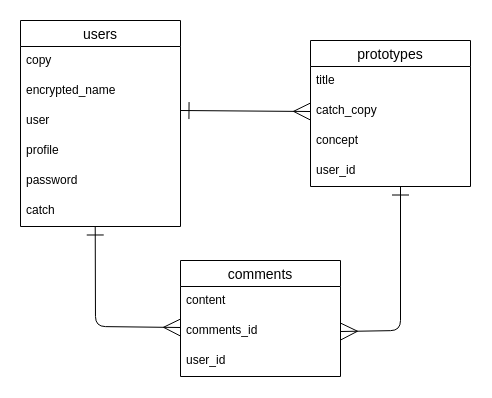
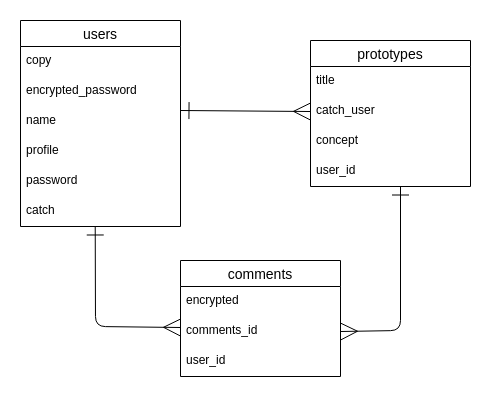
node "encrypted_name": label "encrypted_name" -> "encrypted_password"
node "catch_copy": label "catch_copy" -> "catch_user"
node "user": label "user" -> "name"
node "content": label "content" -> "encrypted"
